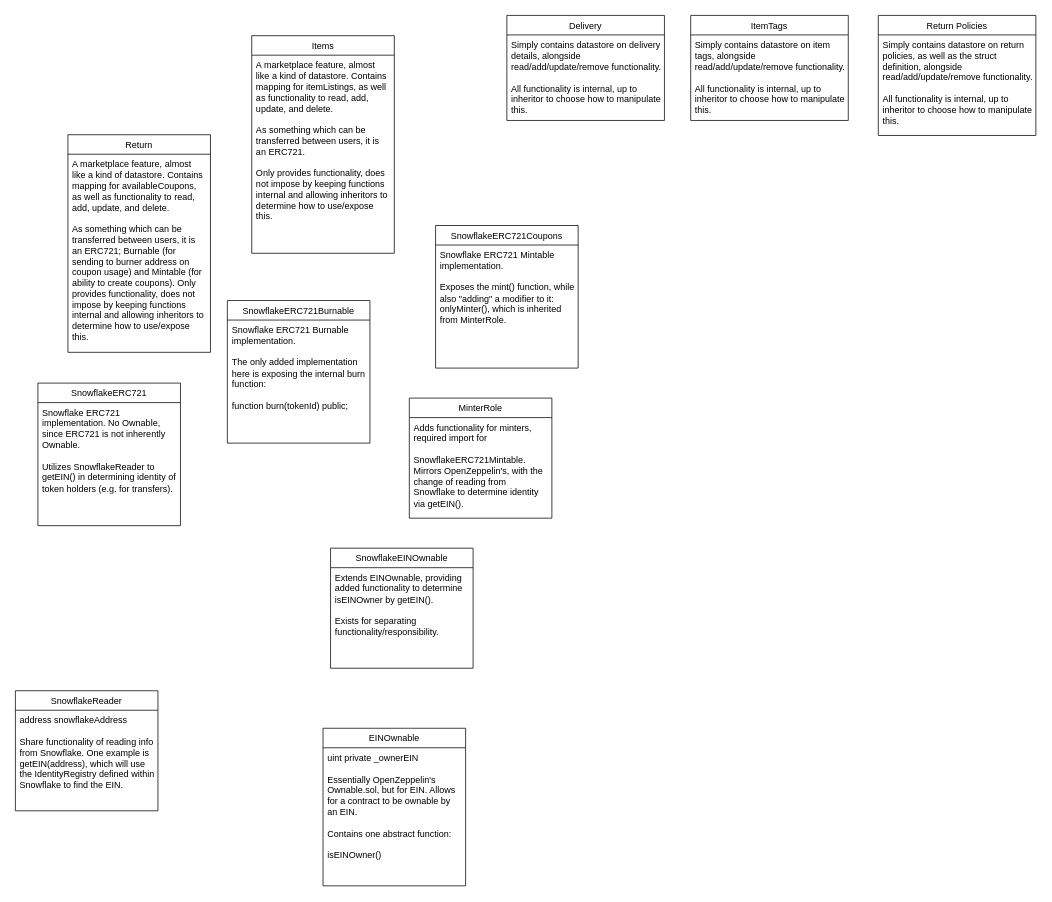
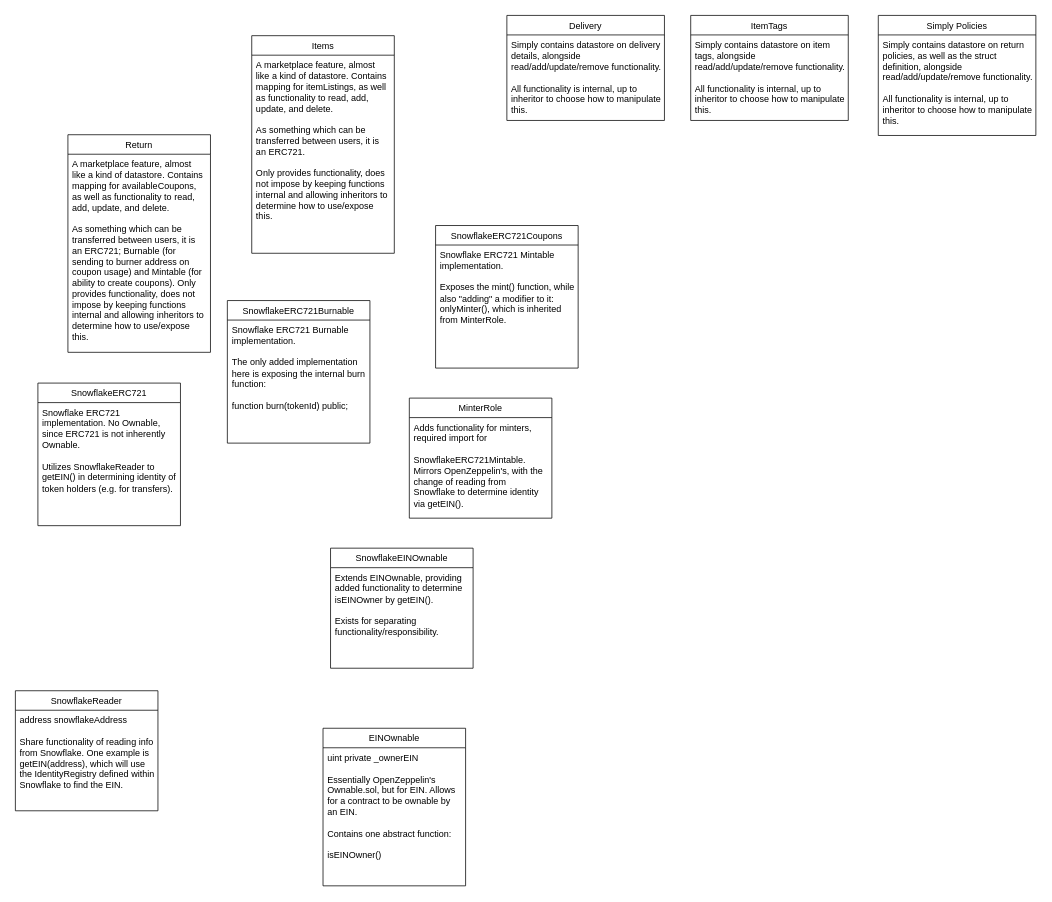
node "Return Policies": label "Return Policies" -> "Simply Policies"
